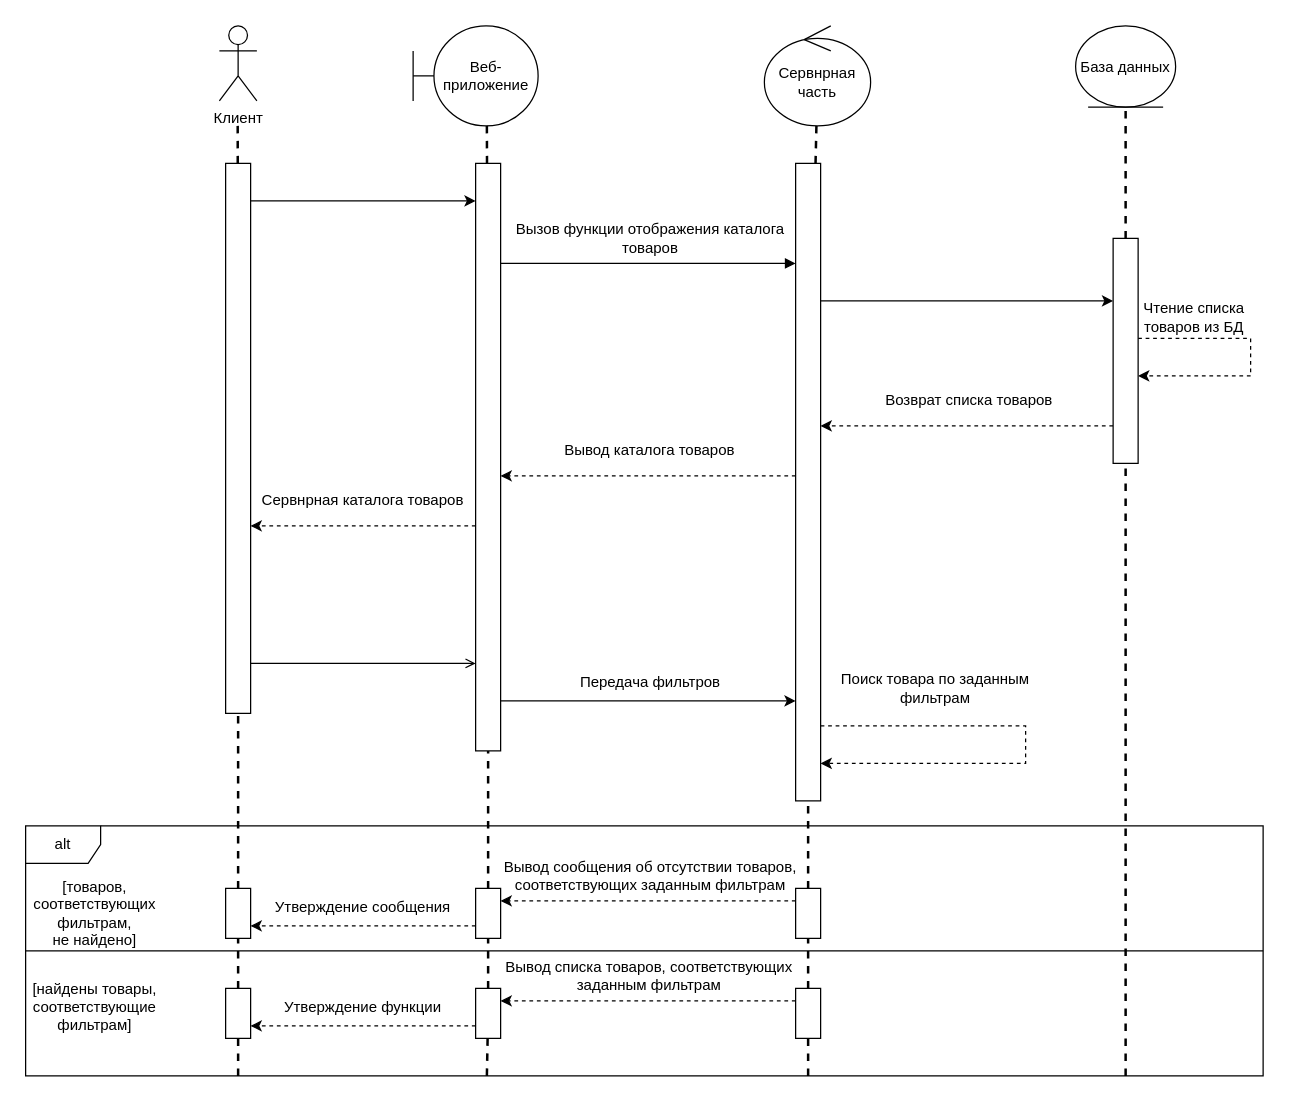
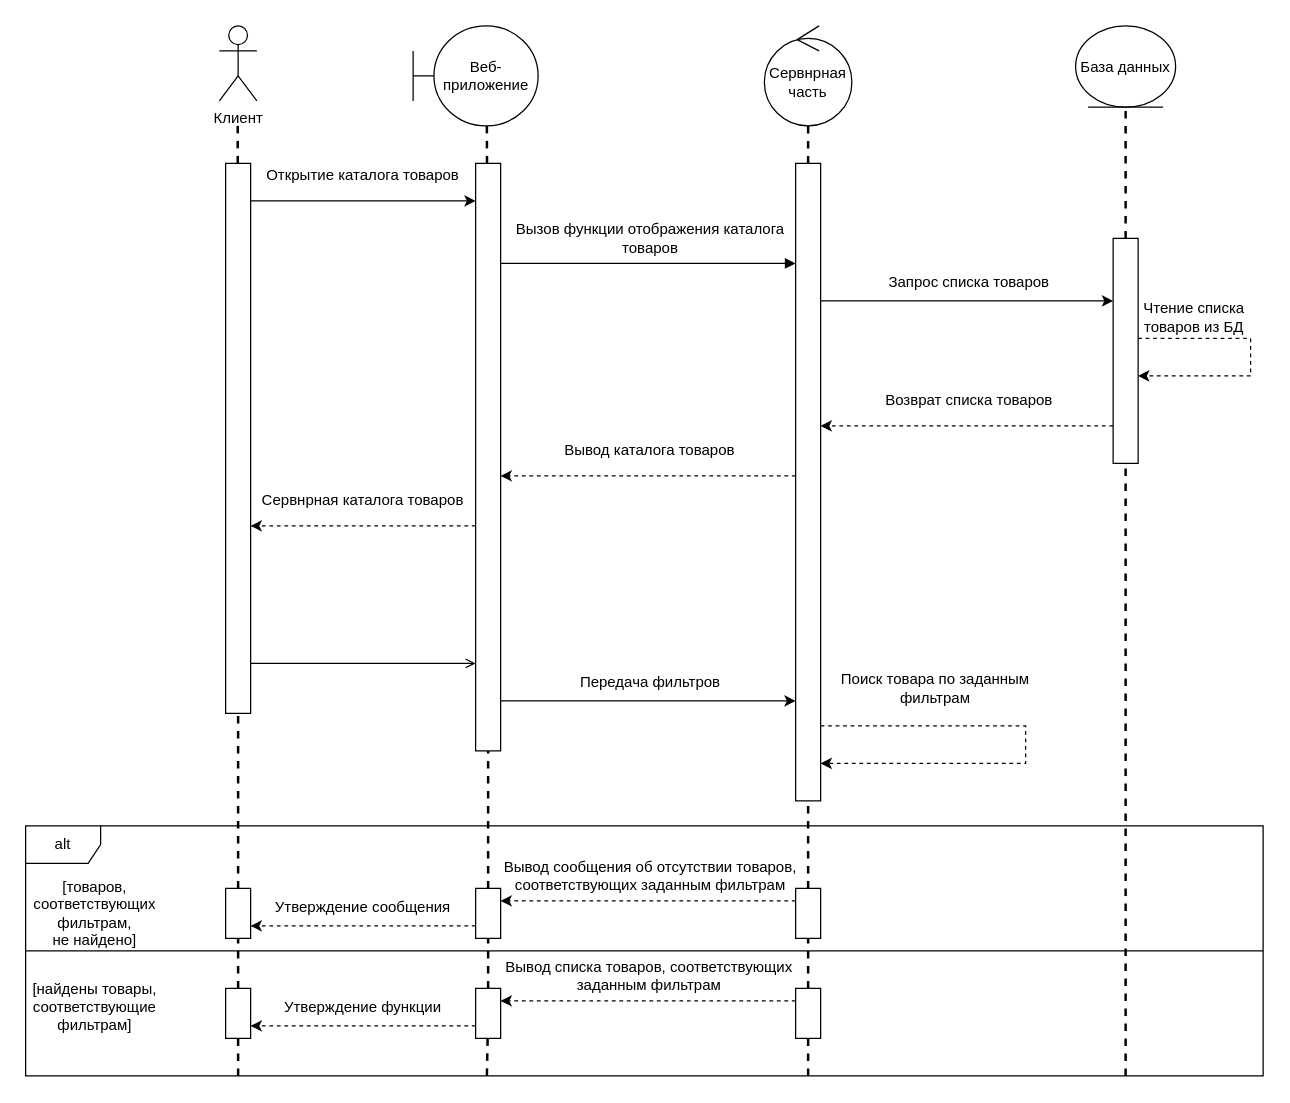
node "Сервнрная часть": size 106x100 -> 88x100
node "Открытие каталога товаров": added
node "Запрос списка товаров": added
